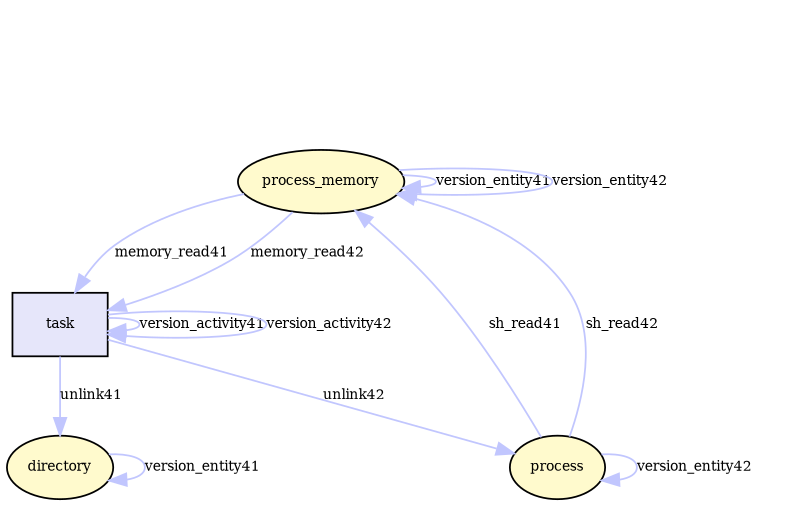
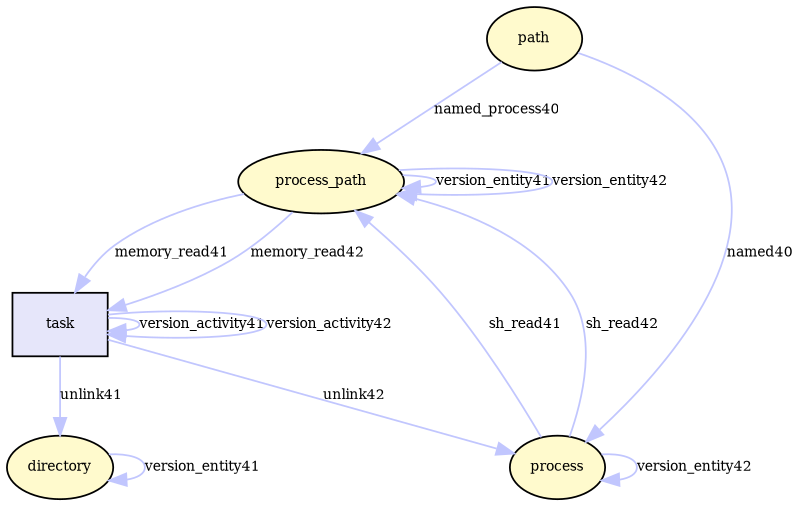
node "path": added
node "process_memory": label "process_memory" -> "process_path"
